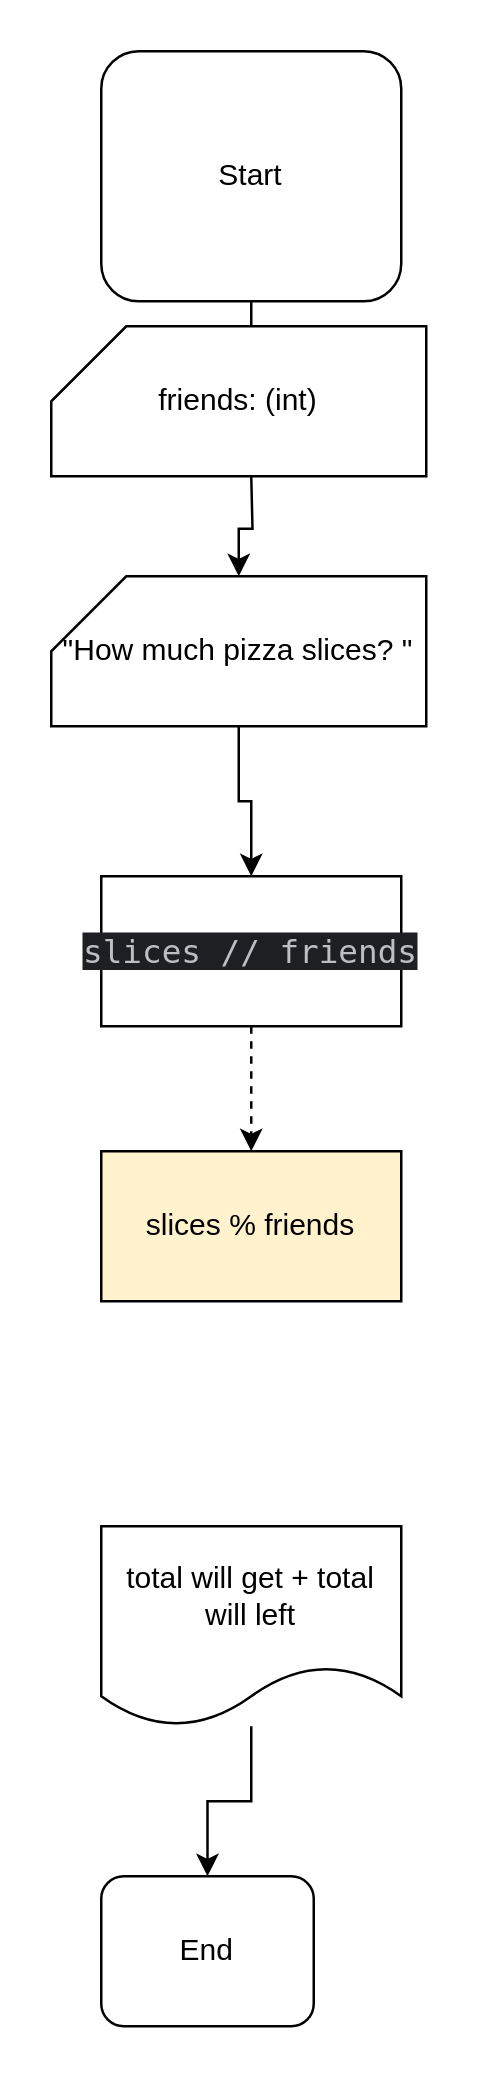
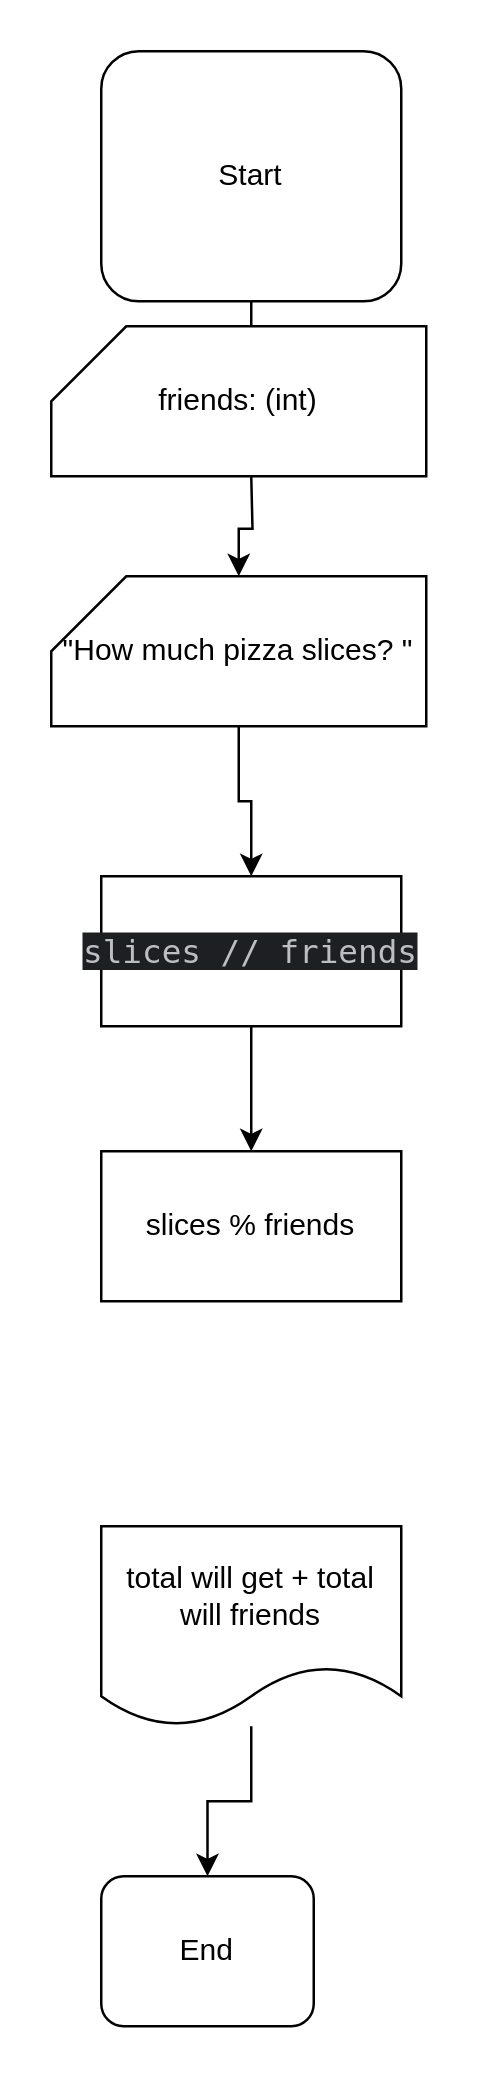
edge "slices // friends" -> "slices % friends": style dashed -> solid
node "slices % friends": fillcolor #fff2cc -> #ffffff
node "total will get + total will left": label "total will get + total will left" -> "total will get + total will friends"
